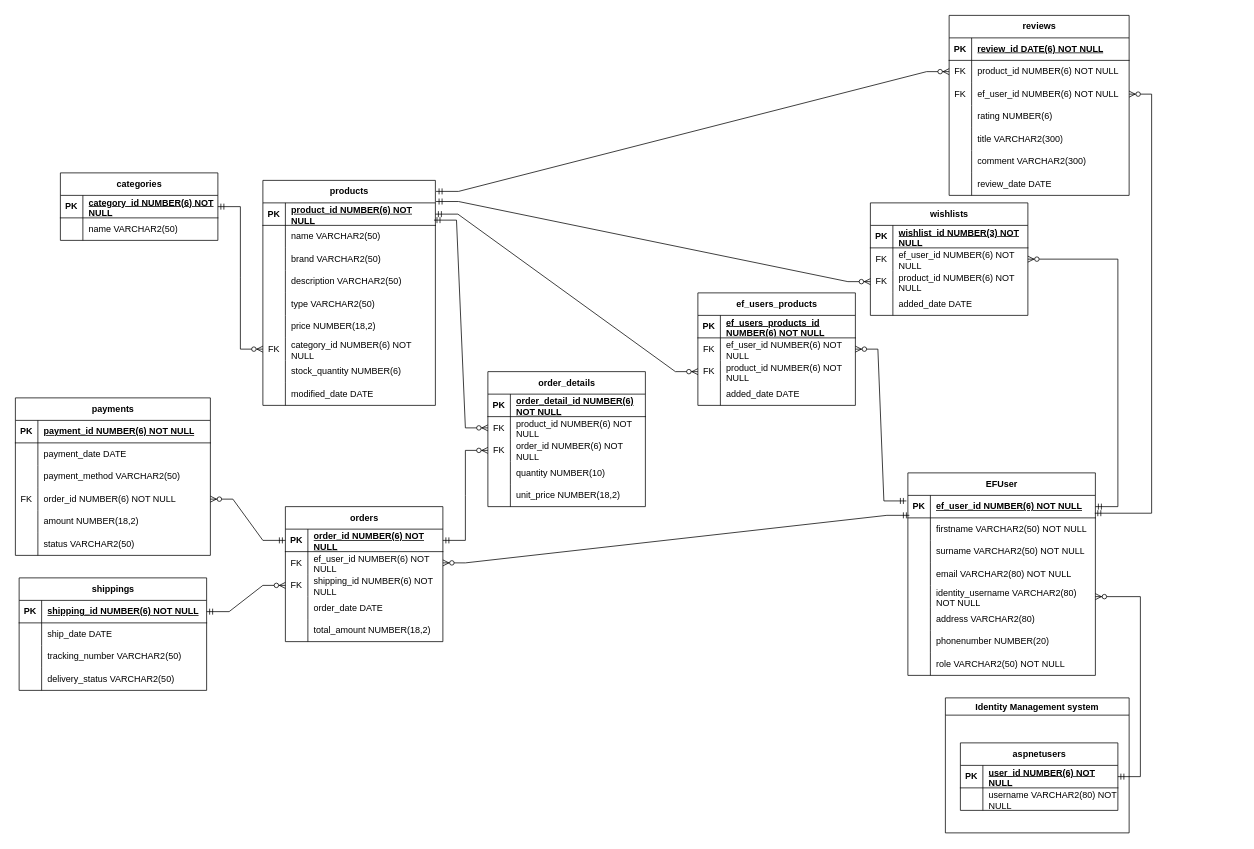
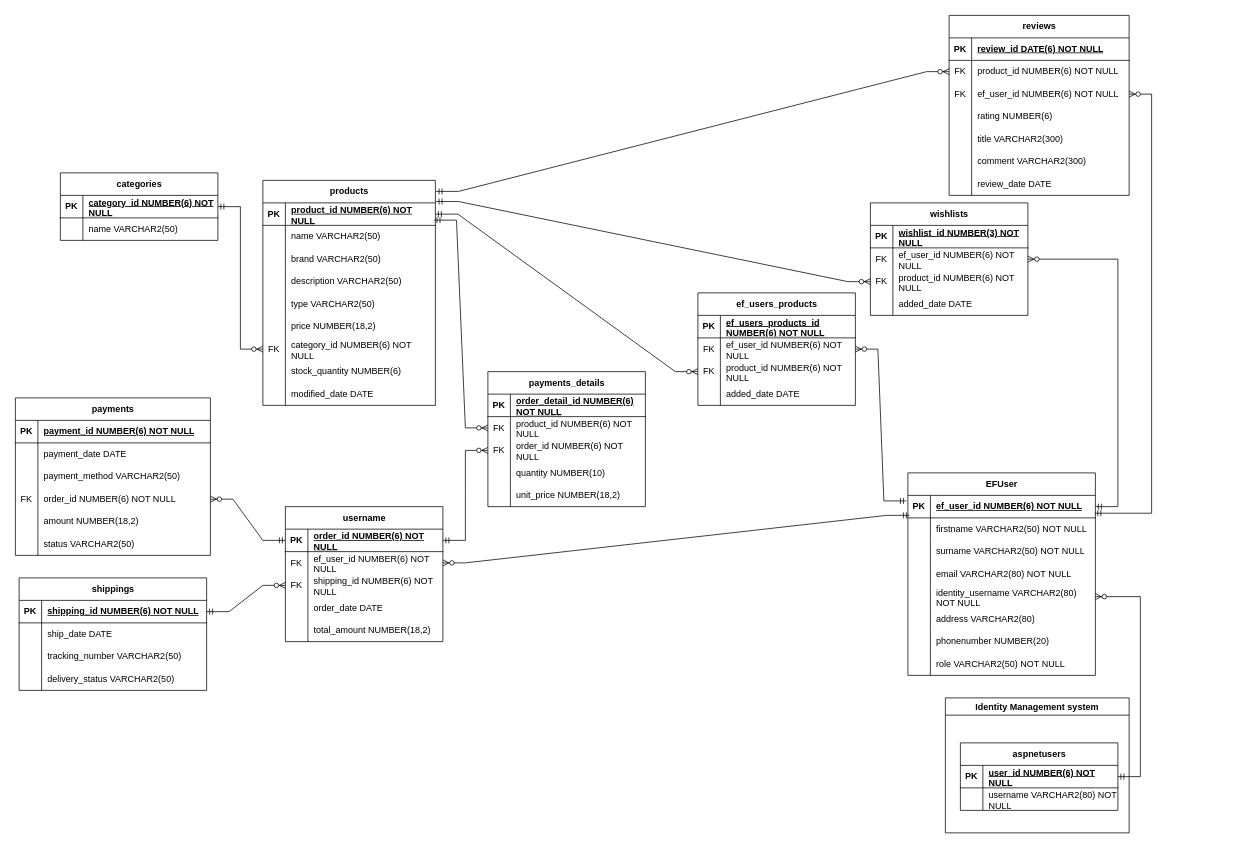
node "order_details": label "order_details" -> "payments_details"
node "orders": label "orders" -> "username"
